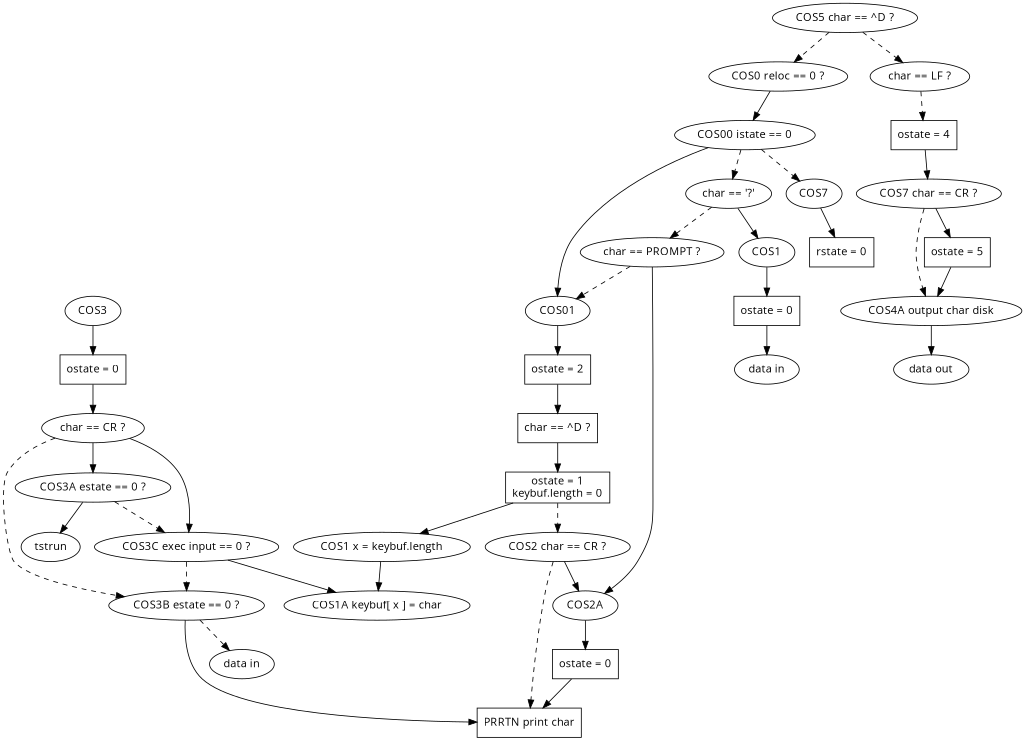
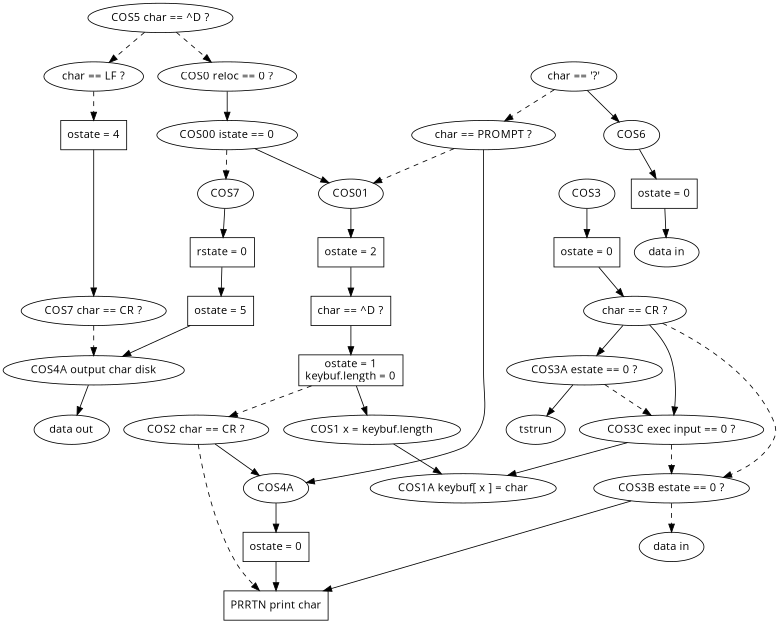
edge "COS00 istate == 0" -> "char == '?'": removed
edge "COS7 char == CR ?" -> "ostate = 5": now "rstate = 0" -> "ostate = 5"
node "COS1": label "COS1" -> "COS6"
node "COS2A": label "COS2A" -> "COS4A"
